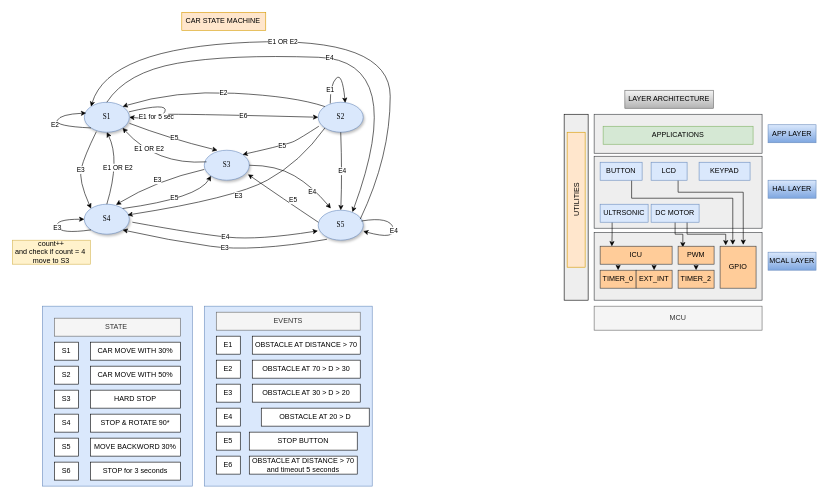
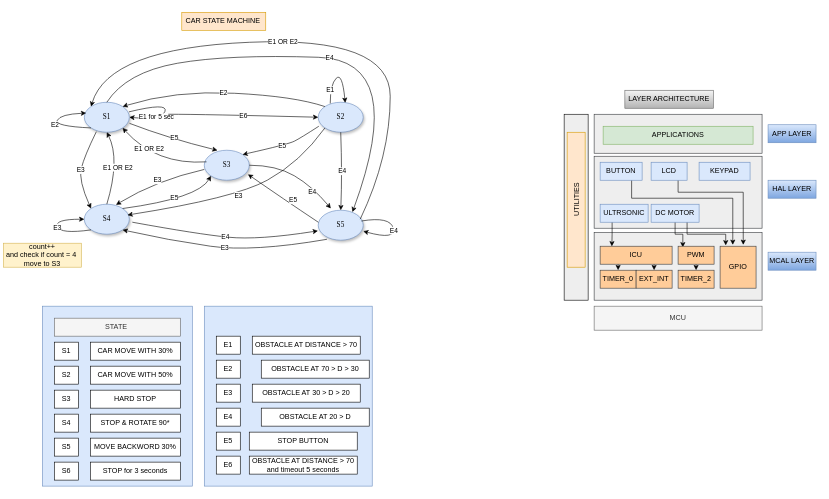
node "count++ and check if count = 4 move to S3": moved (51, 252) -> (42, 255)
node "EVENTS": removed
node "OBSTACLE AT 70 > D > 30": moved (306, 369) -> (315, 369)
